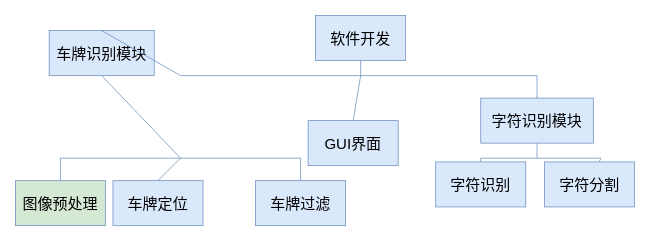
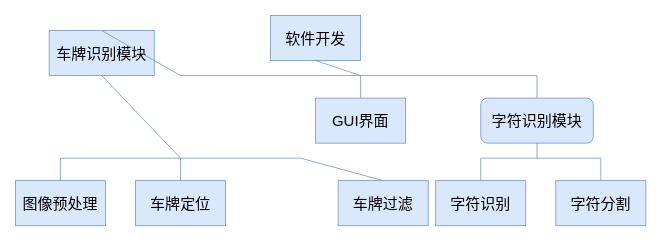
node "软件开发": moved (360, 38) -> (315, 38)
node "字符识别模块": shape rectangle -> rounded rectangle
node "GUI界面": moved (353, 143) -> (360, 120)
node "字符识别": moved (480, 184) -> (480, 203)
node "字符分割": moved (589, 184) -> (600, 203)
node "图像预处理": fillcolor #d5e8d4 -> #dae8fc
node "车牌定位": moved (158, 203) -> (180, 203)
node "车牌过滤": moved (300, 203) -> (383, 203)
